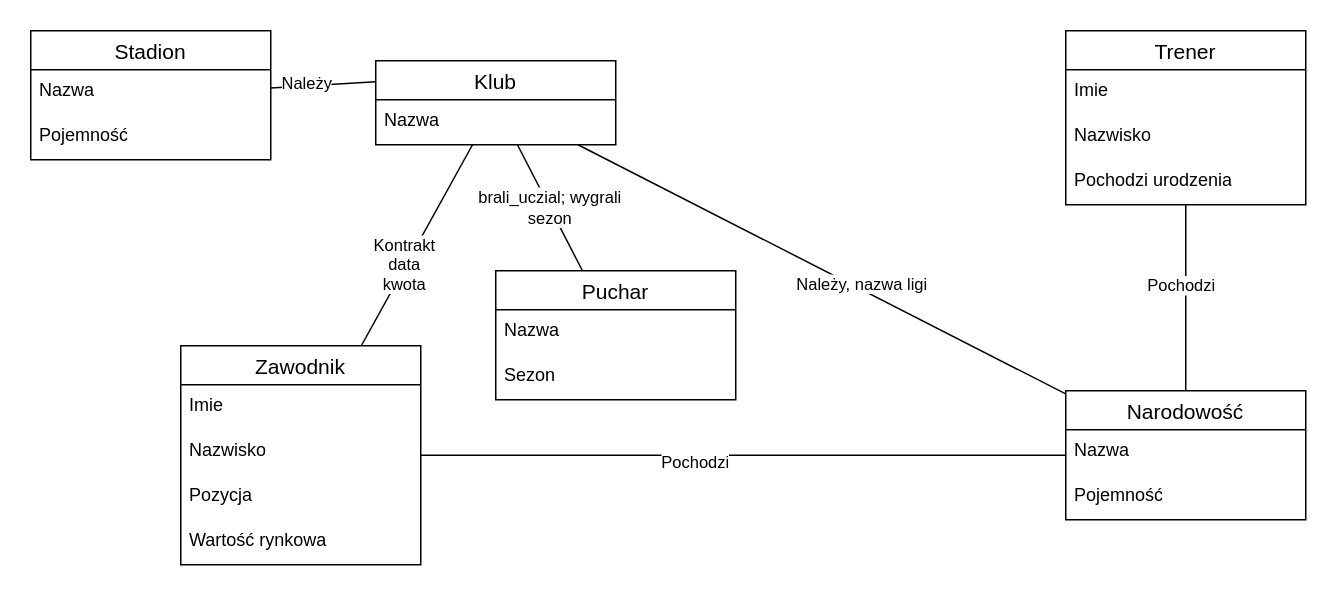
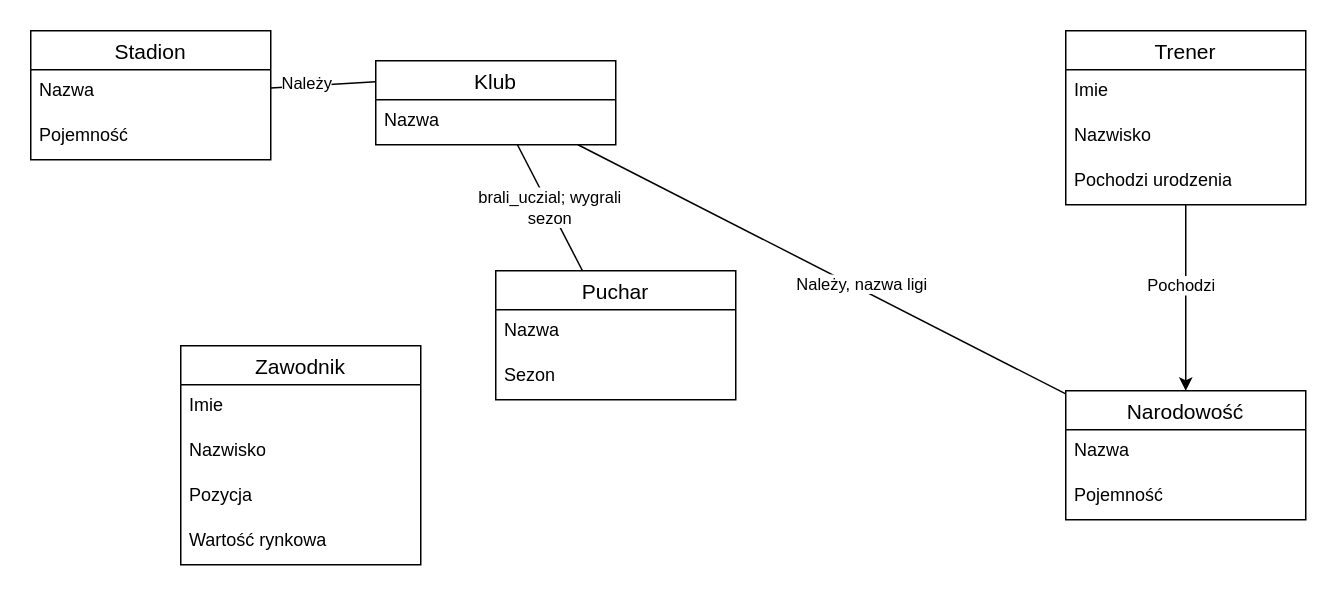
edge "Klub" -- "Zawodnik": removed, label "Kontrakt data kwota"
edge "Trener" -- "Narodowość": arrowhead none -> classic
edge "Zawodnik" -- "Narodowość": removed, label "Pochodzi"
